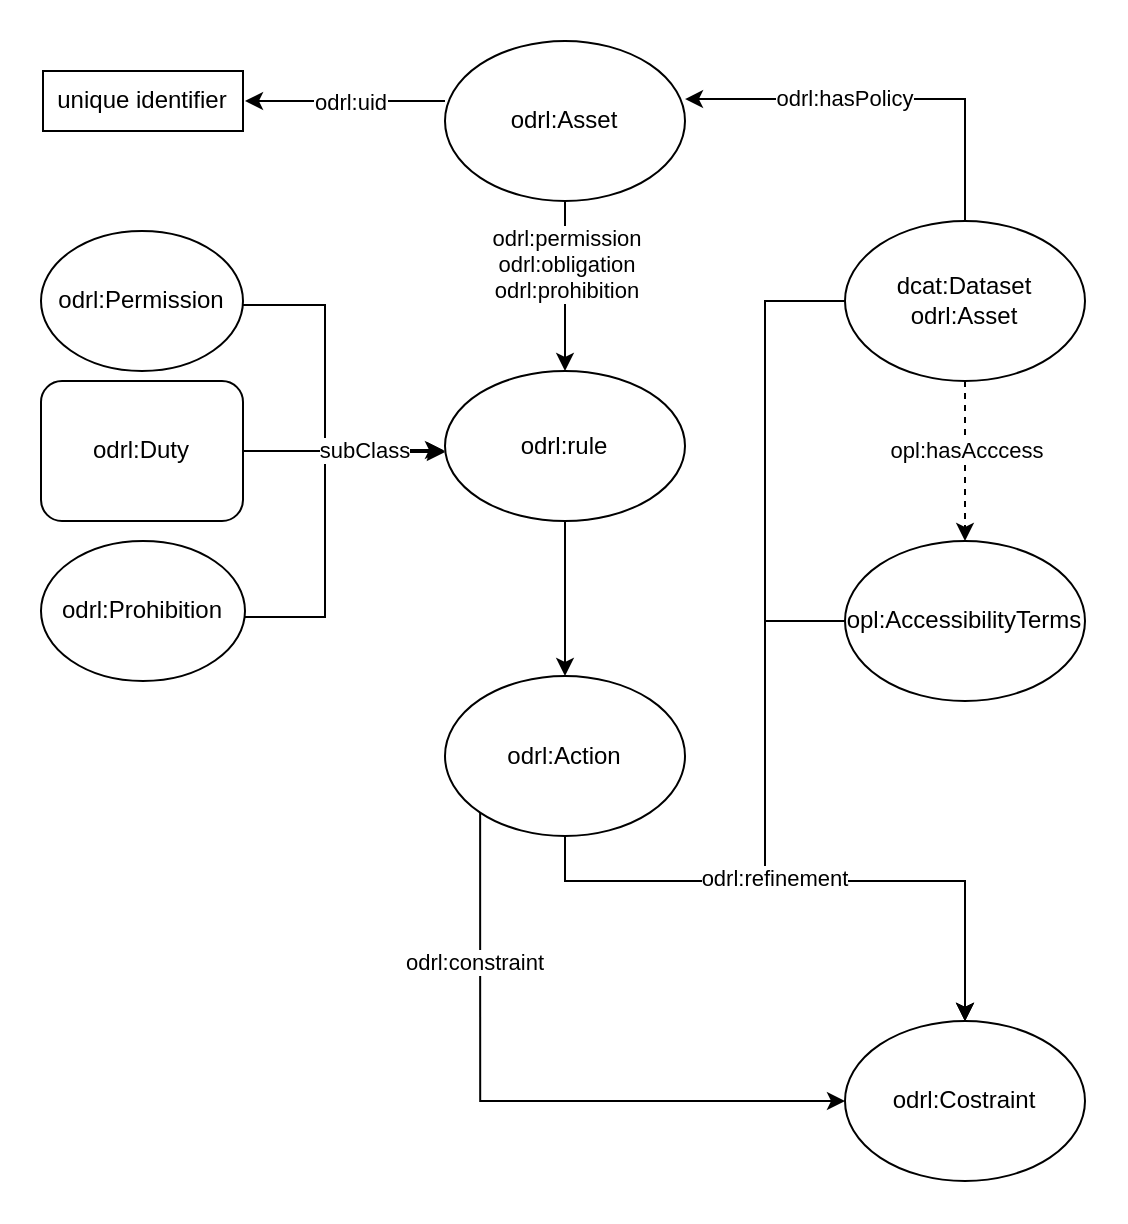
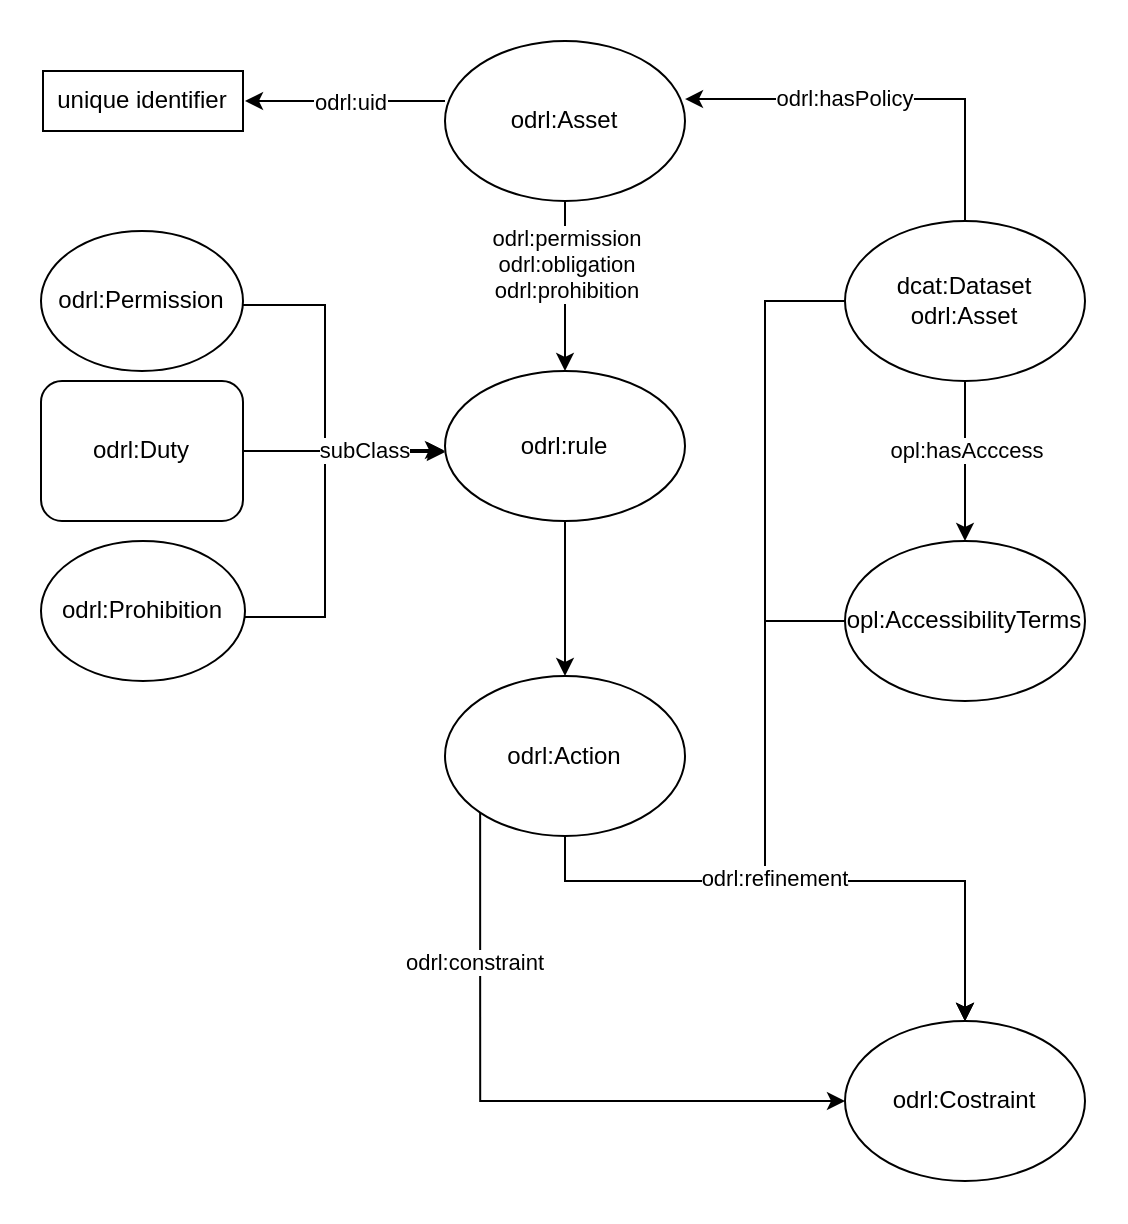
edge "dcat:Dataset odrl:Asset" -> "opl:AccessibilityTerms": style dashed -> solid
